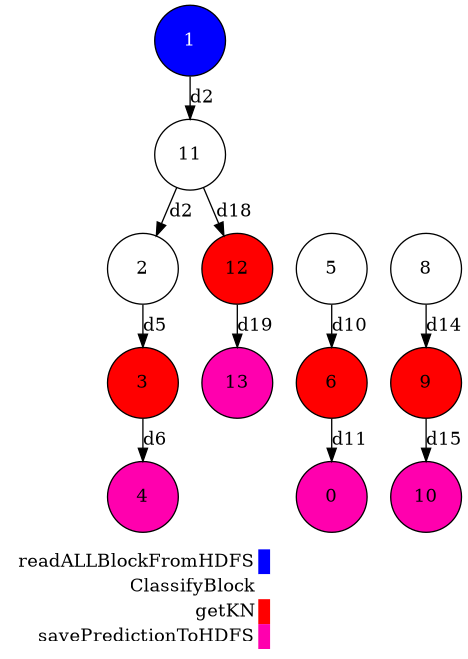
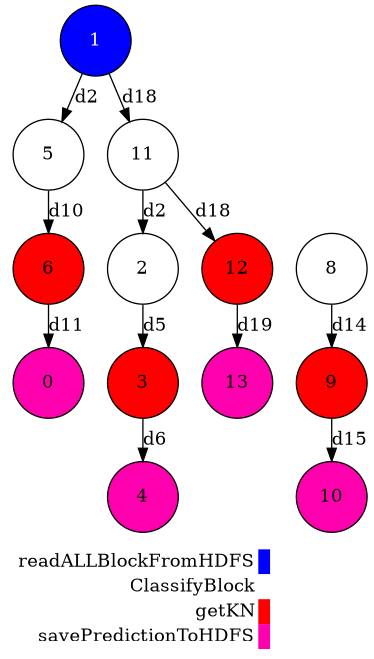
edge "1" -> "5": added, label "d2"
edge "1" -> "11": label "d2" -> "d18"
